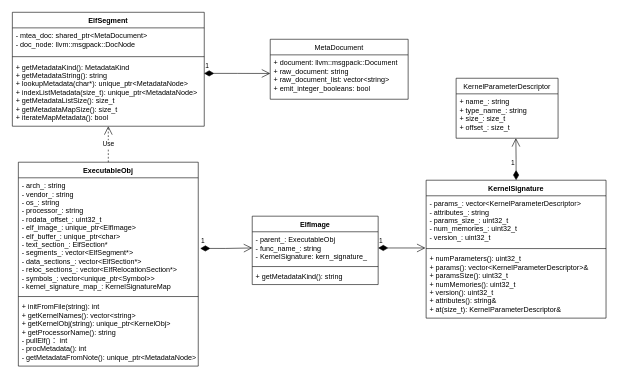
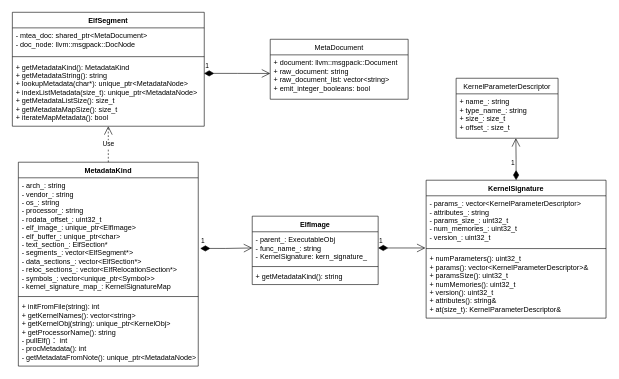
node "ExecutableObj": label "ExecutableObj" -> "MetadataKind"
